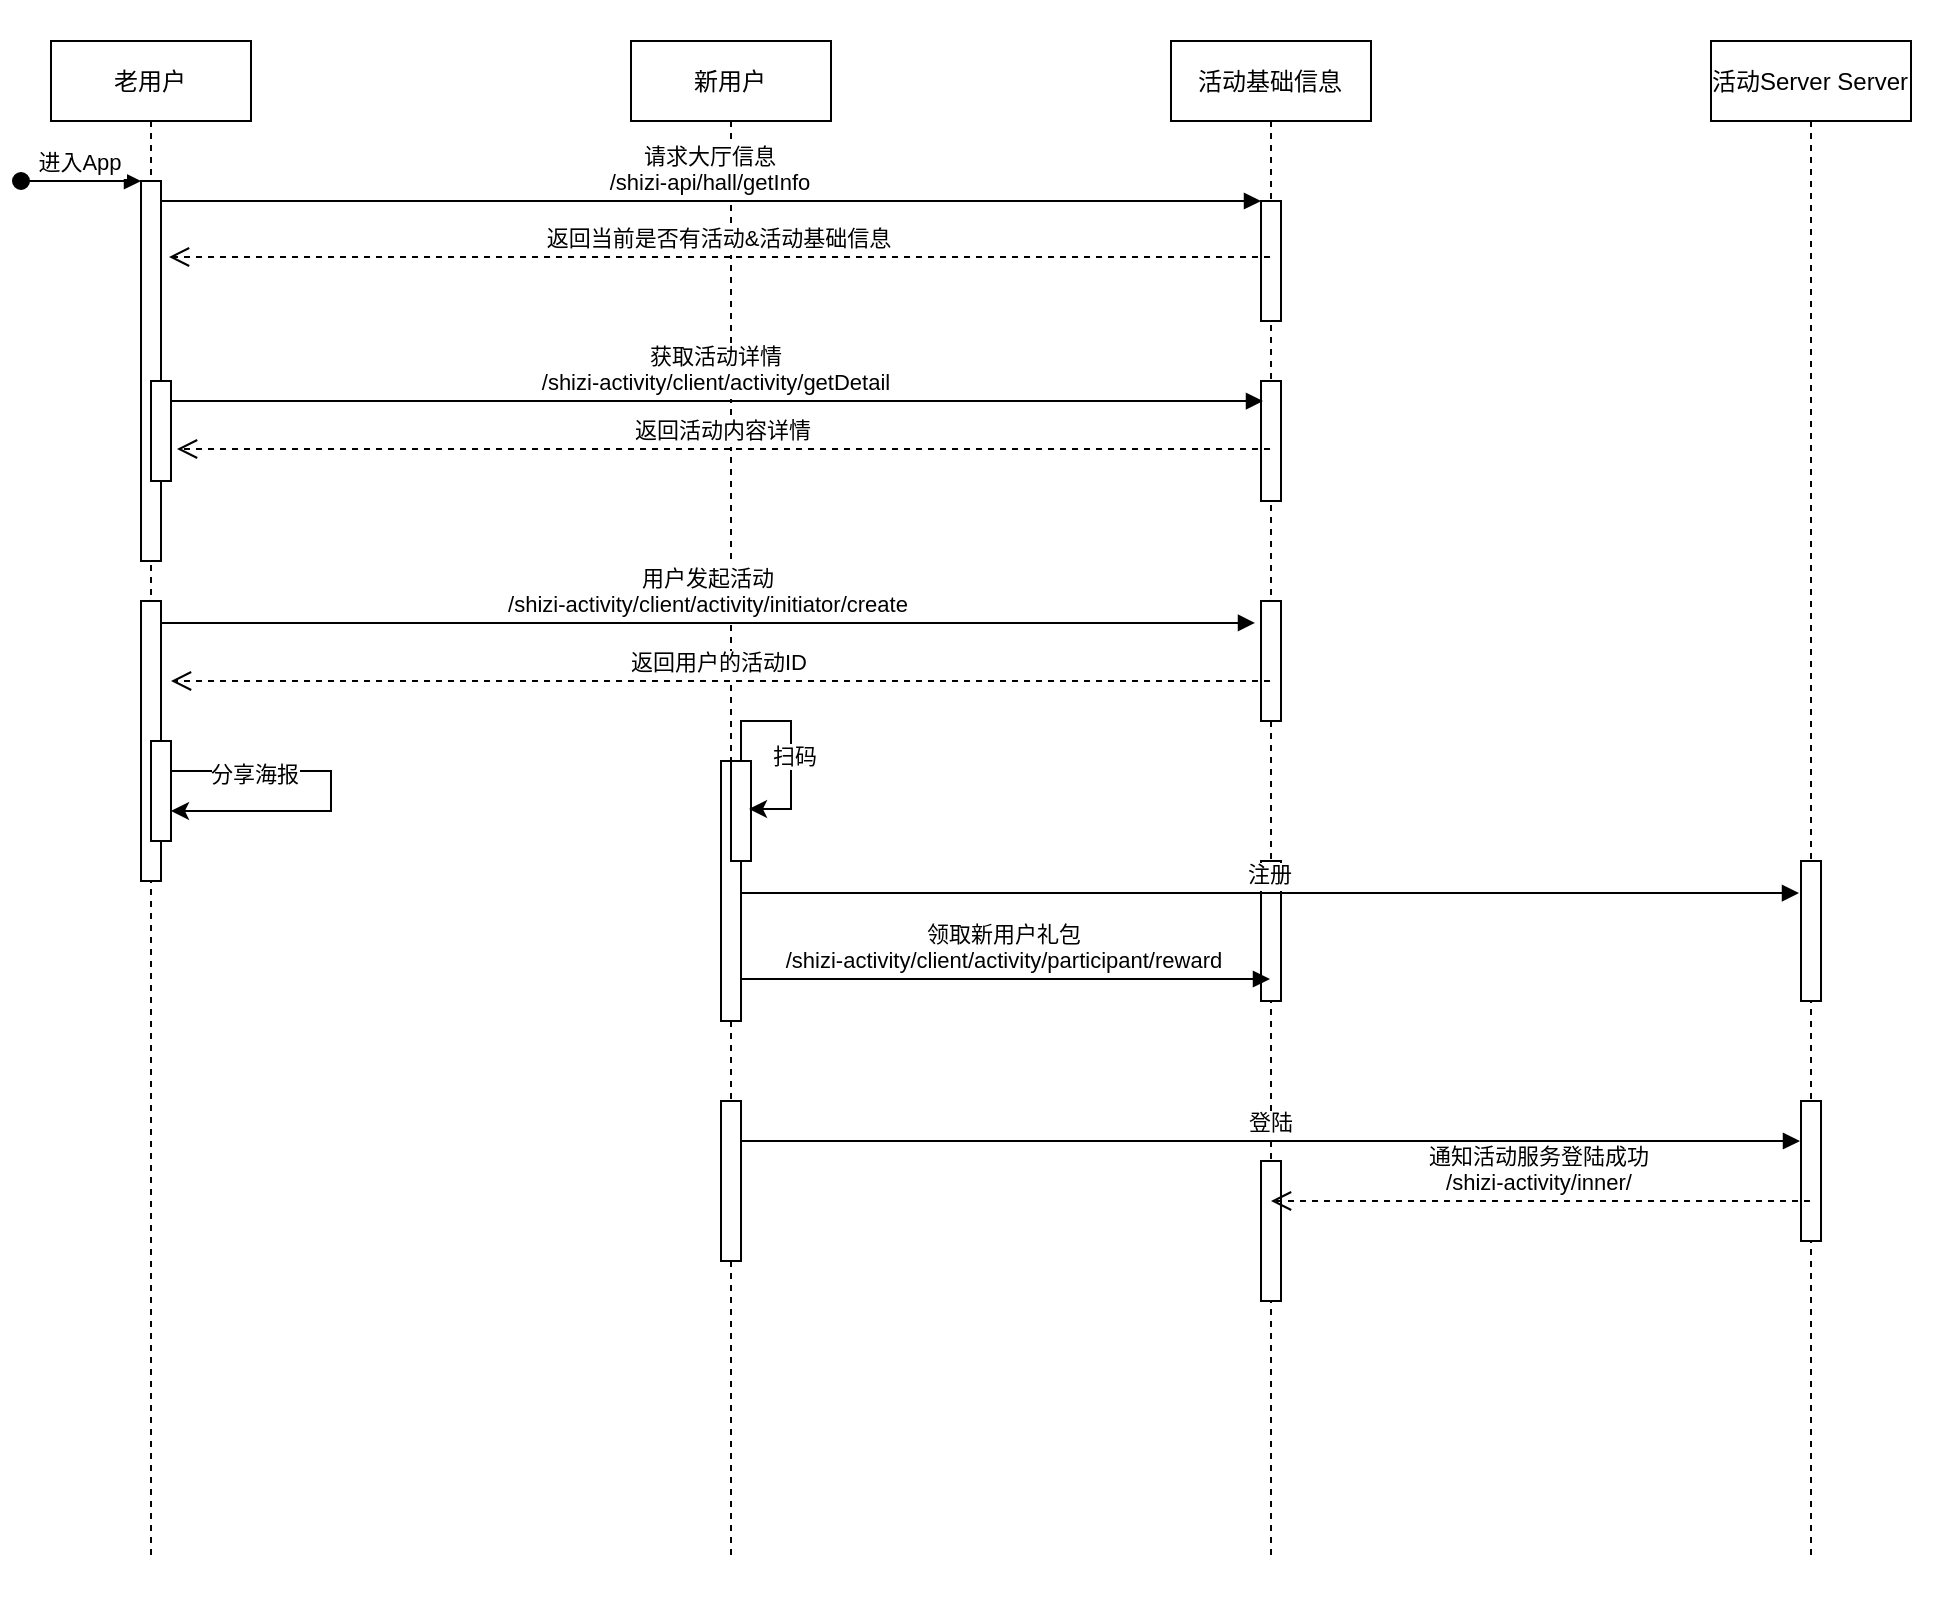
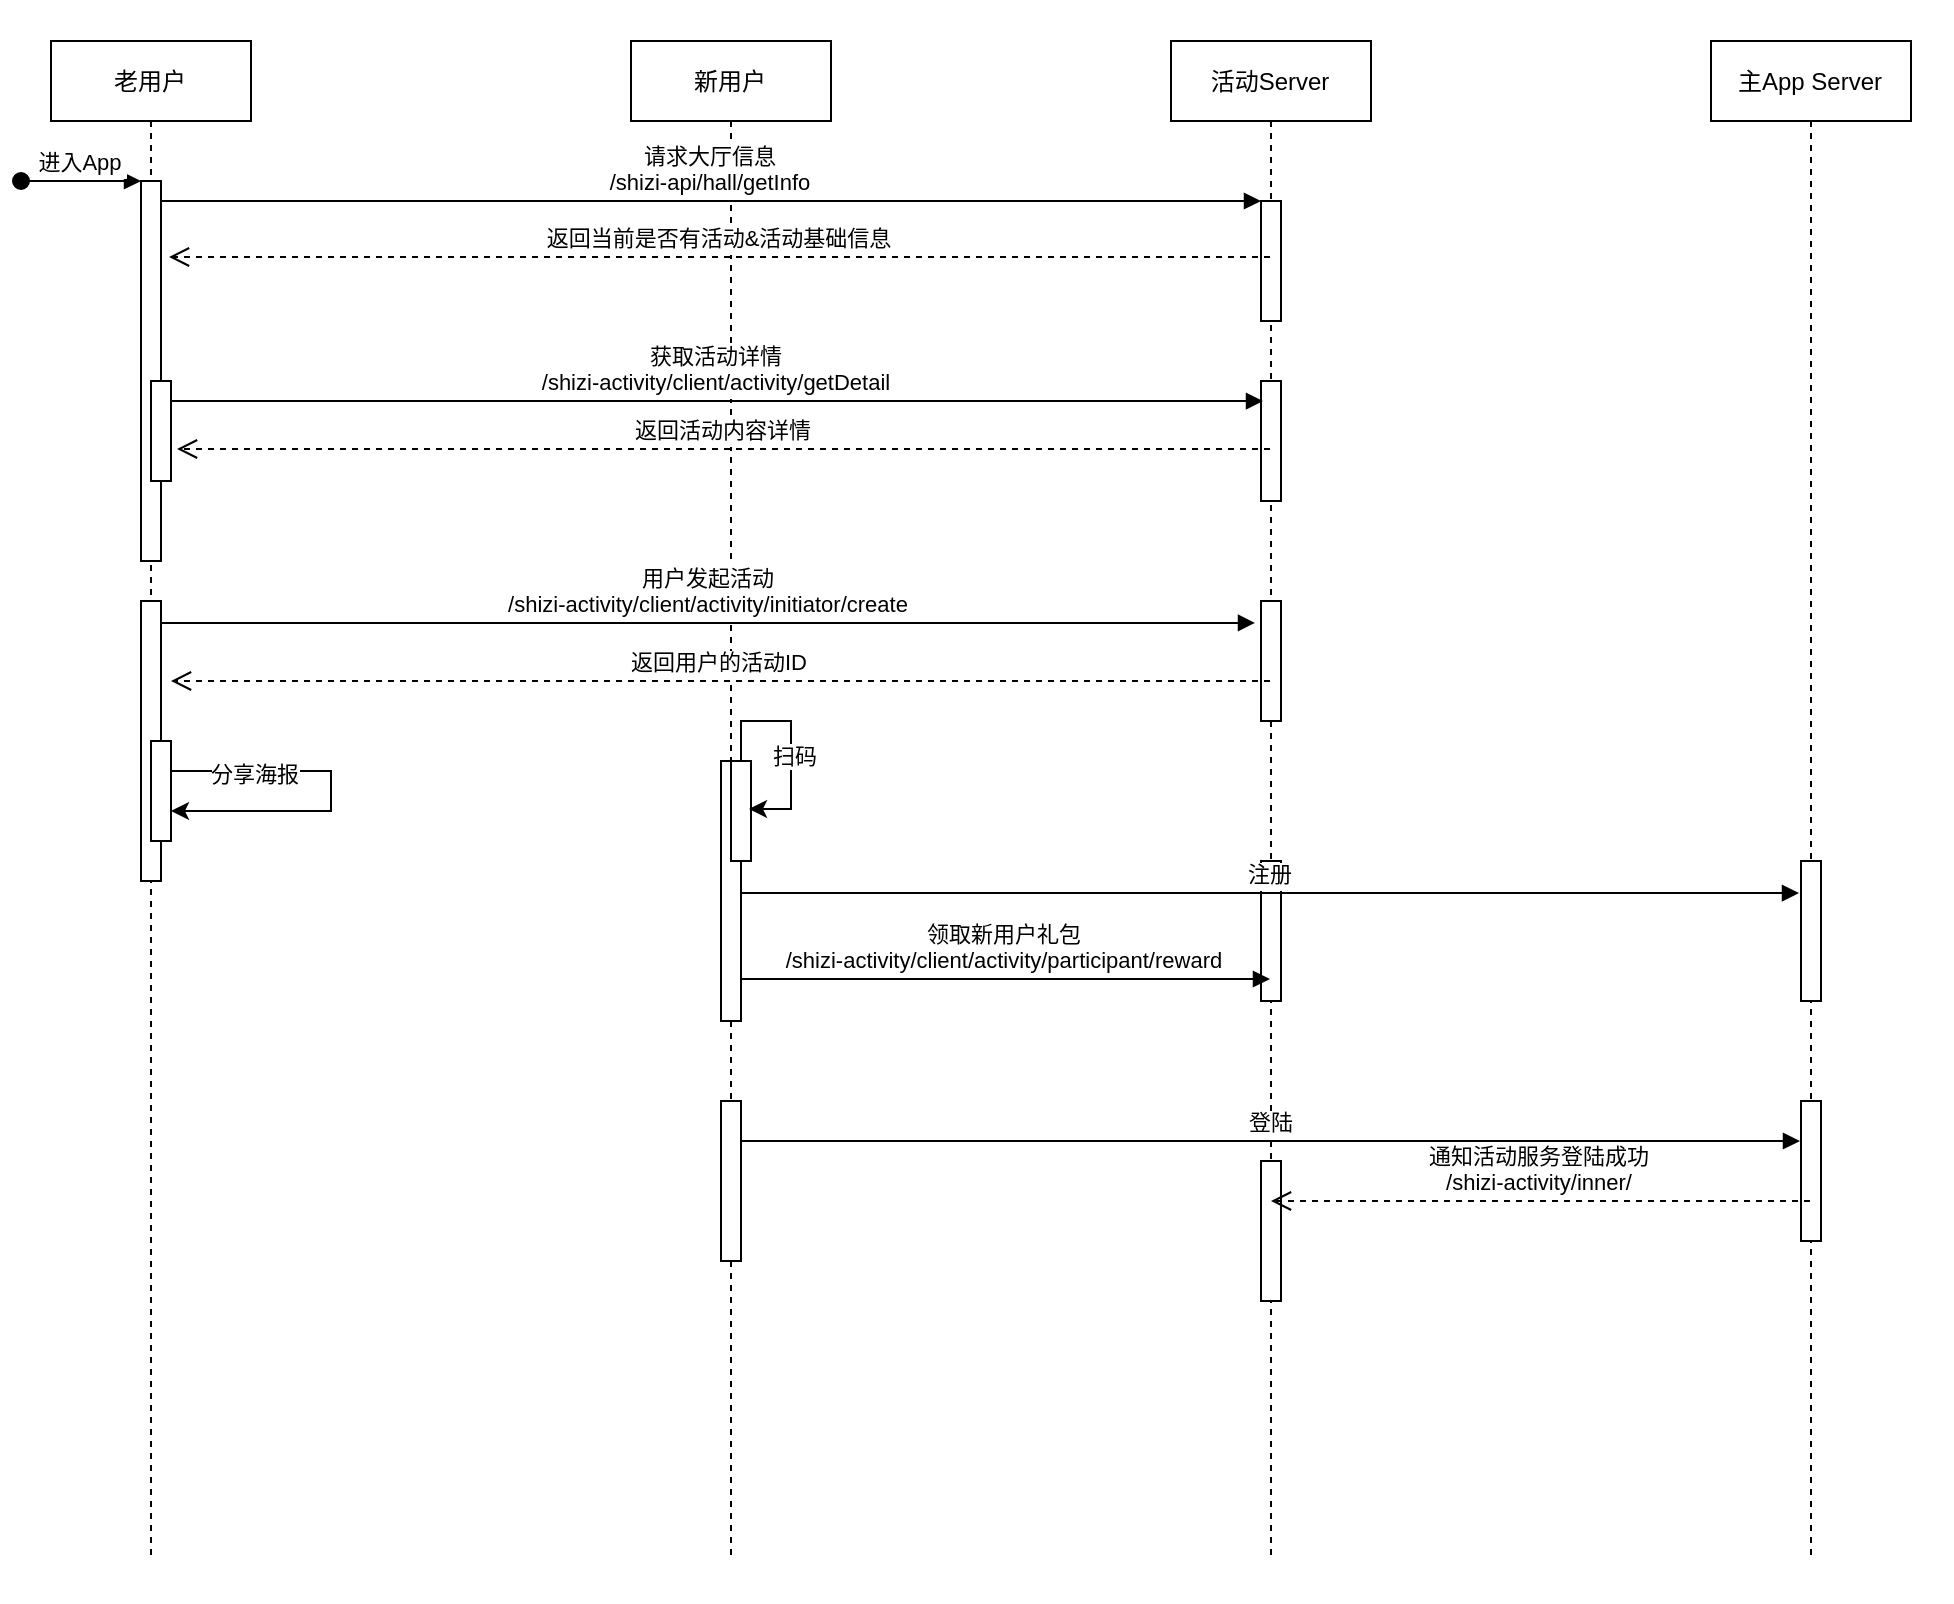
node "活动基础信息": label "活动基础信息" -> "活动Server"
node "活动Server Server": label "活动Server Server" -> "主App Server"
